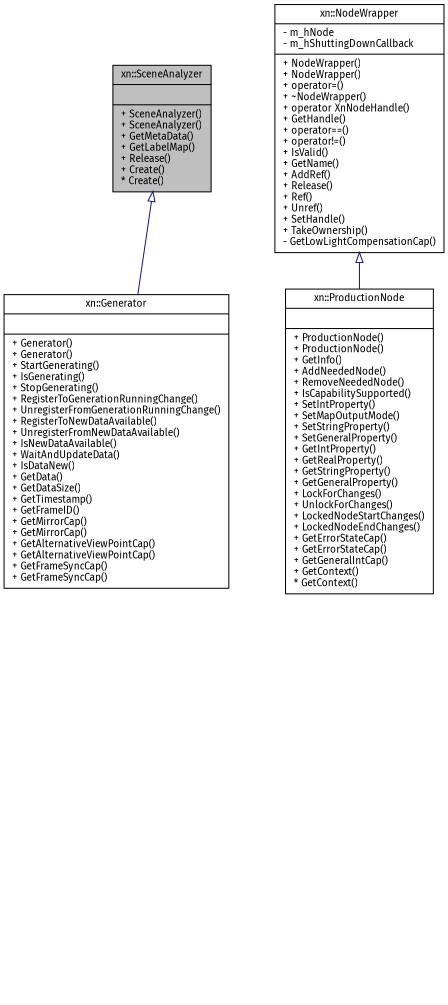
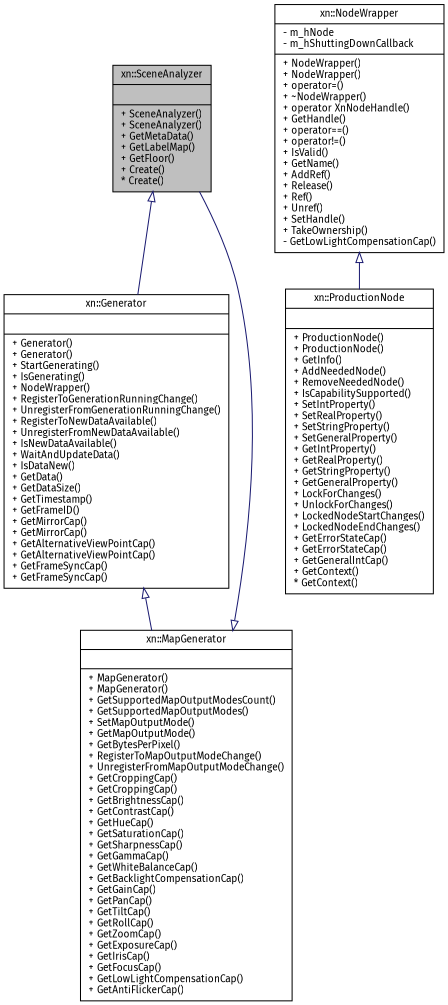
node "xn::SceneAnalyzer": text "+ Release()" -> "+ GetFloor()"
node "xn::Generator": text "+ StopGenerating()" -> "+ NodeWrapper()"
node "xn::ProductionNode": text "+ SetMapOutputMode()" -> "+ SetRealProperty()"
node "xn::MapGenerator": added
